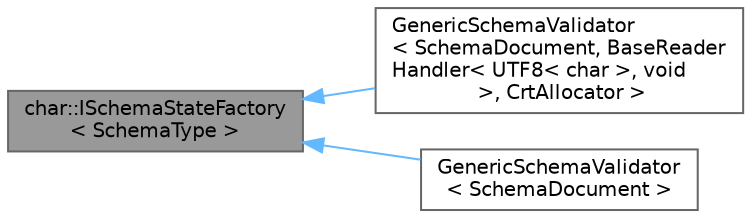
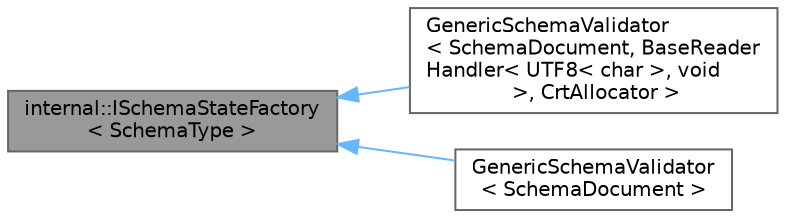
node "char::ISchemaStateFactory < SchemaType >": label "char::ISchemaStateFactory < SchemaType >" -> "internal::ISchemaStateFactory < SchemaType >"
